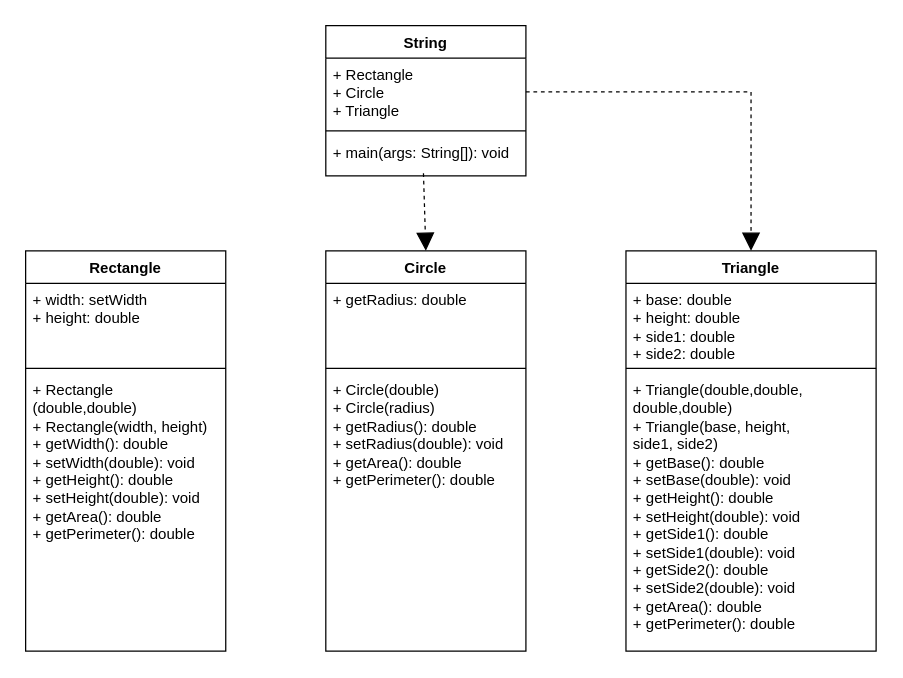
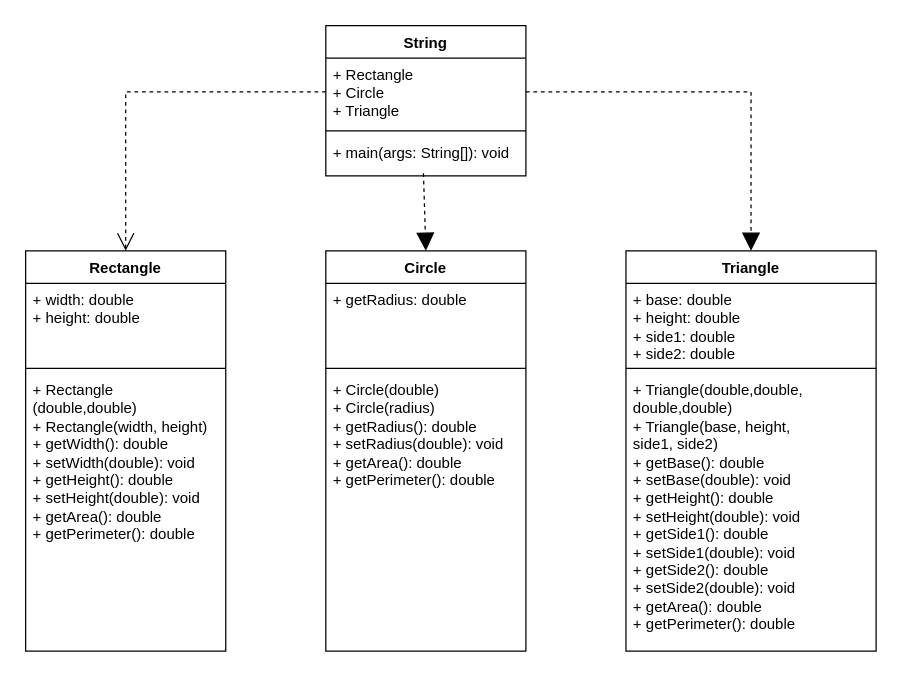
edge "+ Rectangle + Circle + Triangle" -> "Rectangle": added
node "+ width: setWidth + height: double": label "+ width: setWidth + height: double" -> "+ width: double + height: double"
